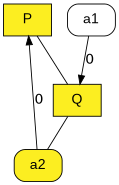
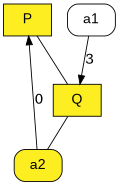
edge "a1" -> "Q": label "0" -> "3"
